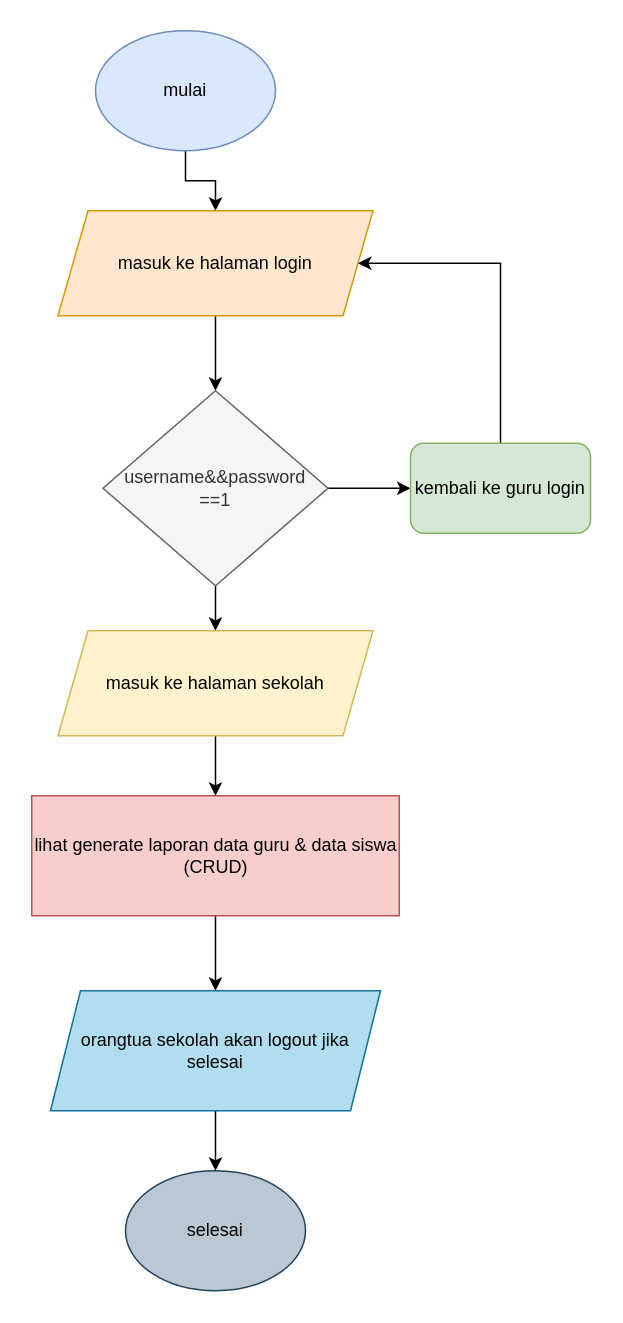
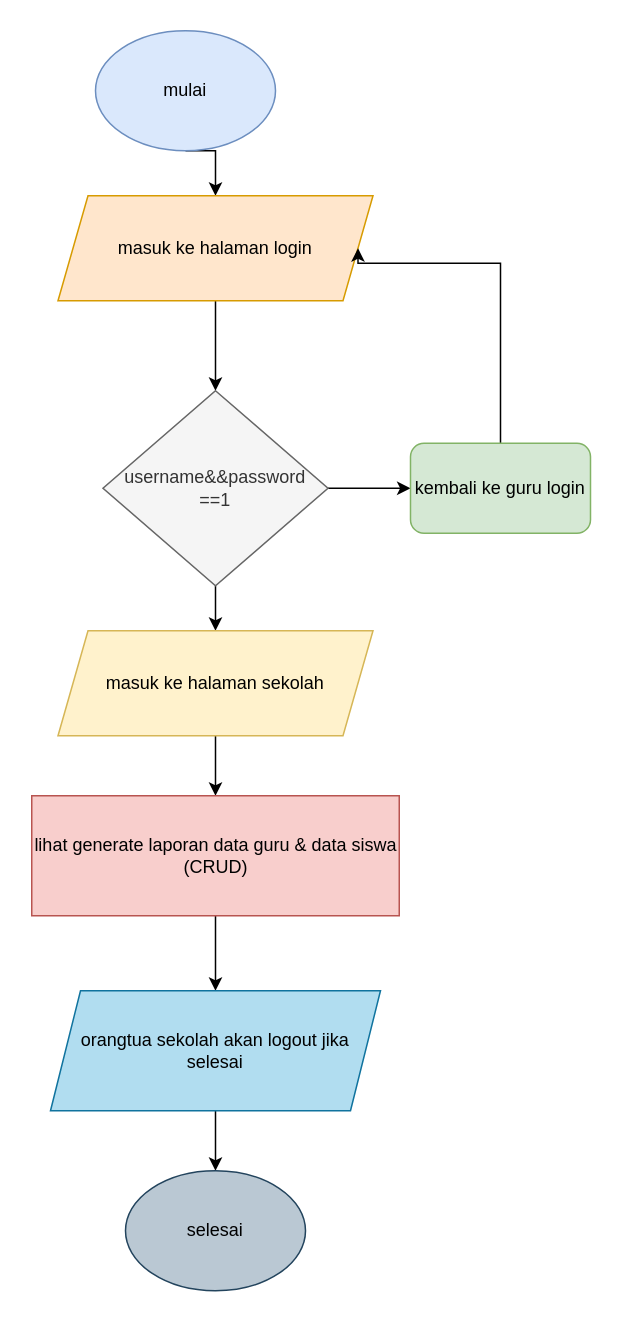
node "masuk ke halaman login": moved (215, 263) -> (215, 248)
